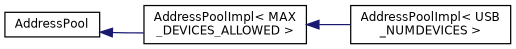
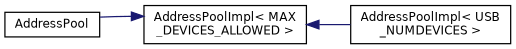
edge "AddressPoolImpl< MAX _DEVICES_ALLOWED >" -> "AddressPool": reversed
